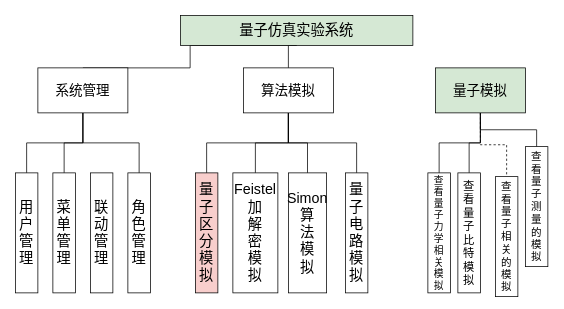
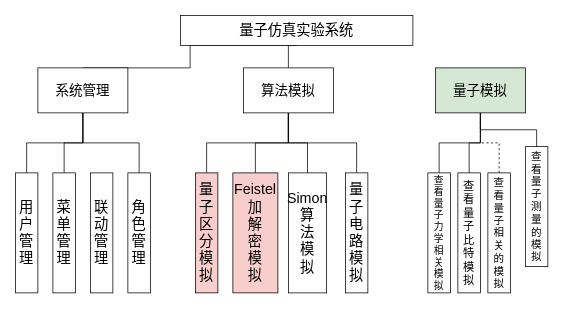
node "量子仿真实验系统": fillcolor #d5e8d4 -> #ffffff
node "Feistel 加 解 密 模 拟": fillcolor #ffffff -> #f8cecc
node "查 看 量 子 相 关 的 模 拟": moved (507, 237) -> (499, 233)
